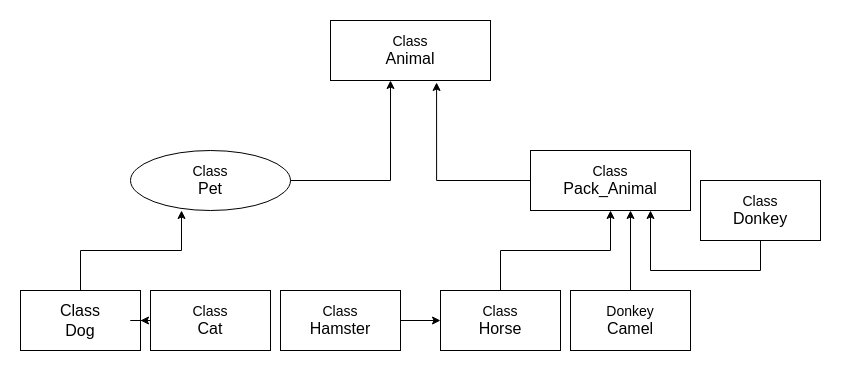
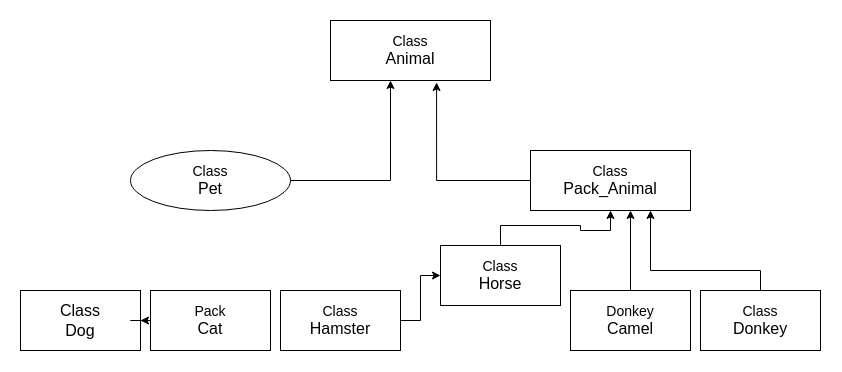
node "Class Donkey": moved (761, 211) -> (761, 321)
edge "Class Dog" -> "Class Pet": removed
node "Class Cat": label "Class Cat" -> "Pack Cat"
node "Class Horse": moved (501, 321) -> (501, 276)
